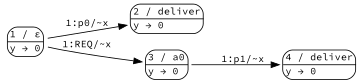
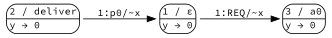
edge "1 / ε" -> "2 / deliver": reversed
node "4 / deliver": removed
